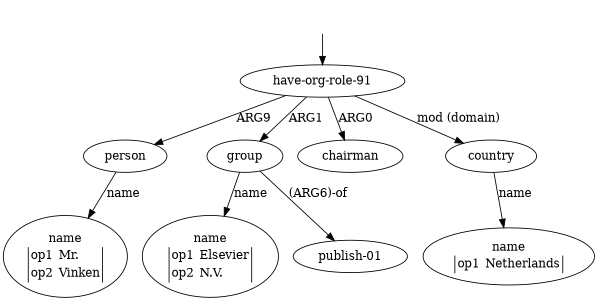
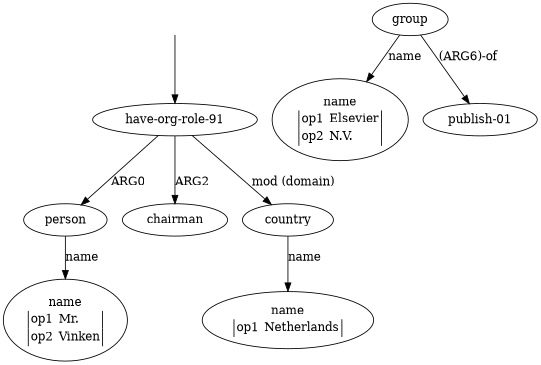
edge "have-org-role-91" -> "group": removed, label "ARG1"
edge "have-org-role-91" -> "person": label "ARG9" -> "ARG0"
edge "have-org-role-91" -> "chairman": label "ARG0" -> "ARG2"
